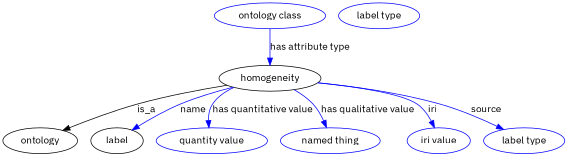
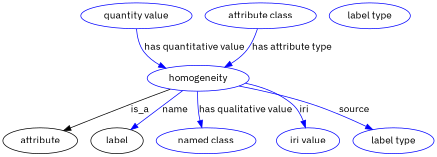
node "ontology class": label "ontology class" -> "attribute class"
node "homogeneity": color black -> blue
edge "homogeneity" -> "quantity value": reversed
node "ontology": label "ontology" -> "attribute"
node "named thing": label "named thing" -> "named class"
